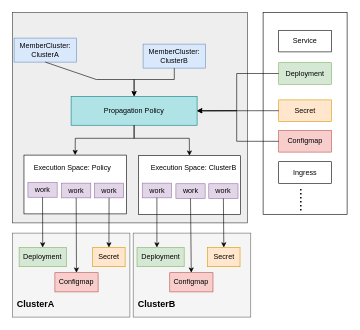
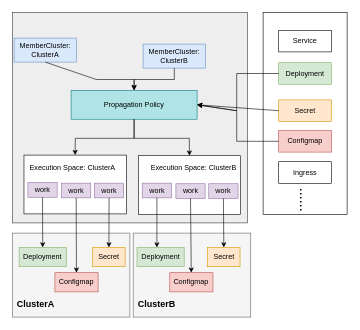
node "Propagation Policy": moved (134, 111) -> (134, 105)
node "Execution Space: Policy": label "Execution Space: Policy" -> "Execution Space: ClusterA"
